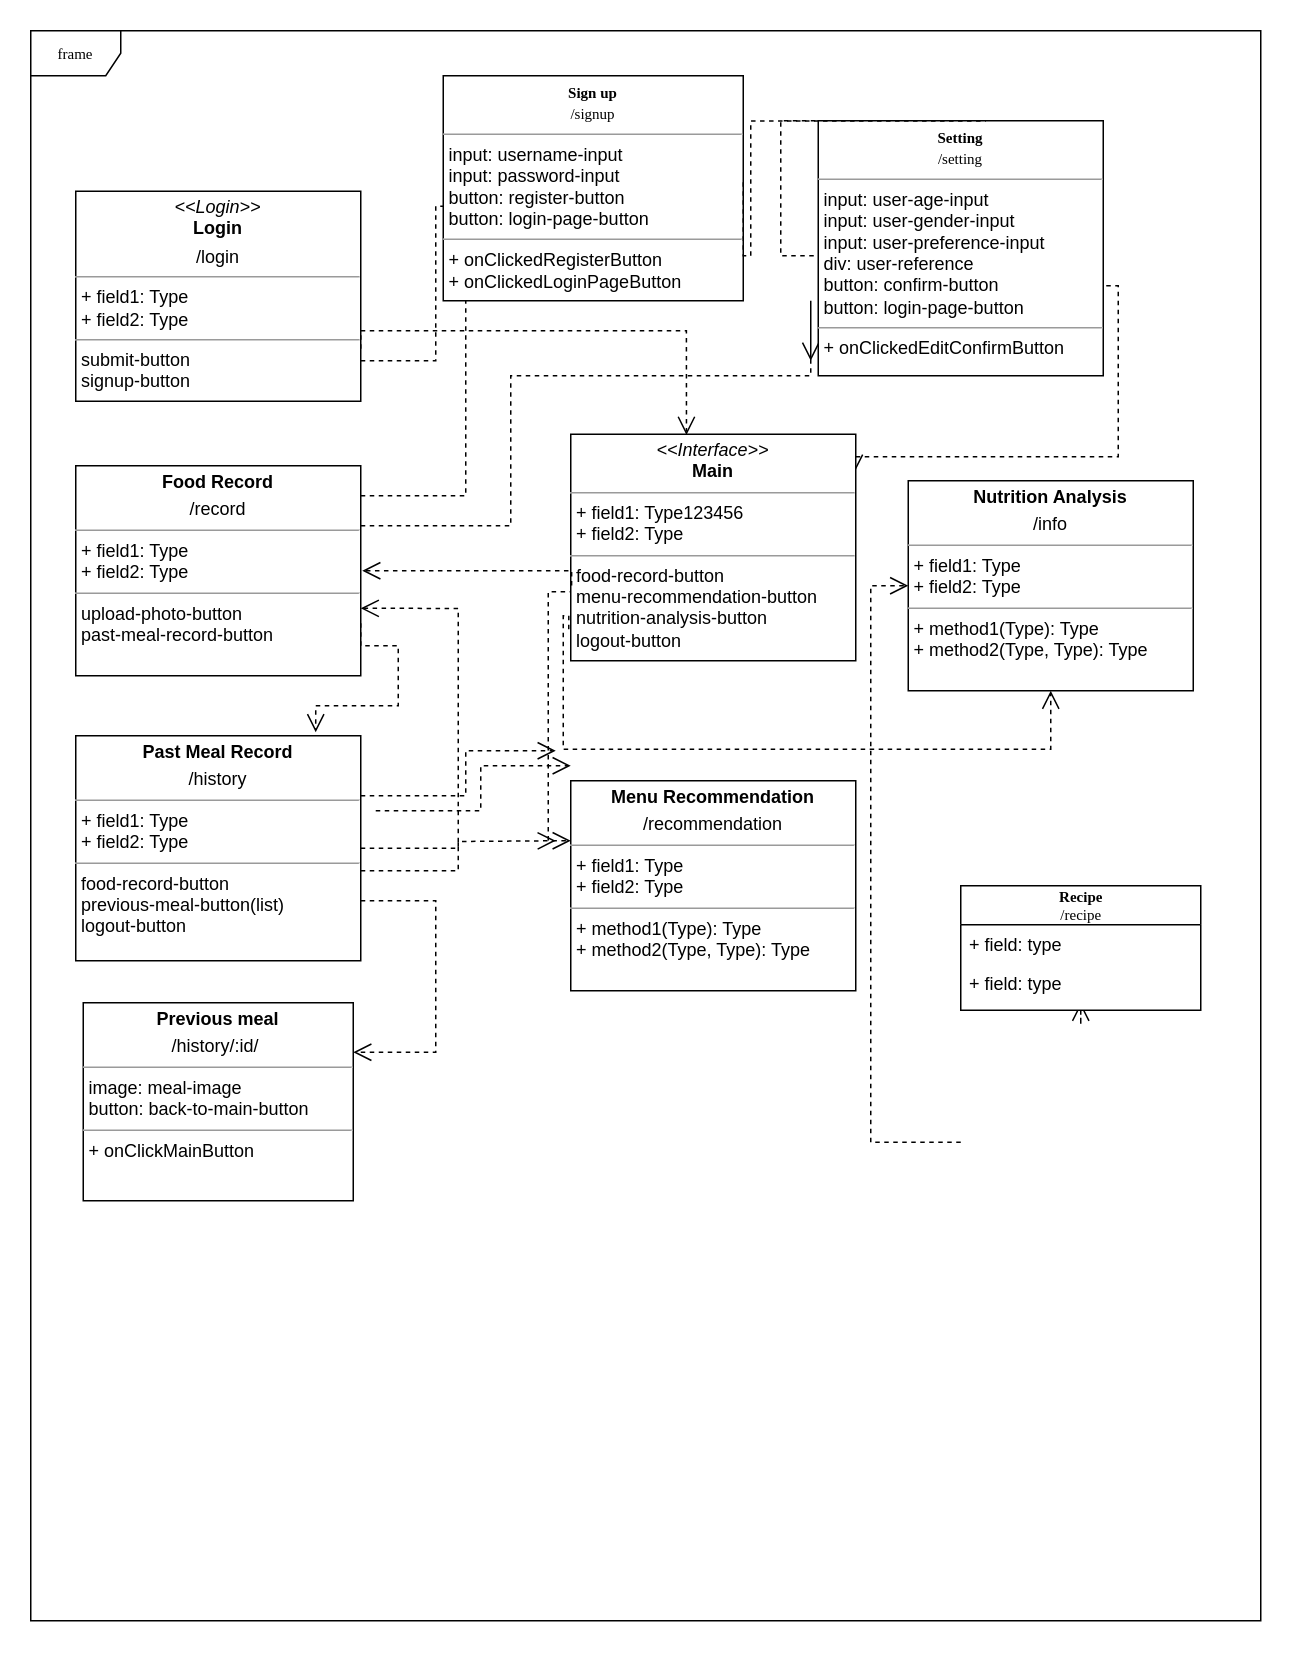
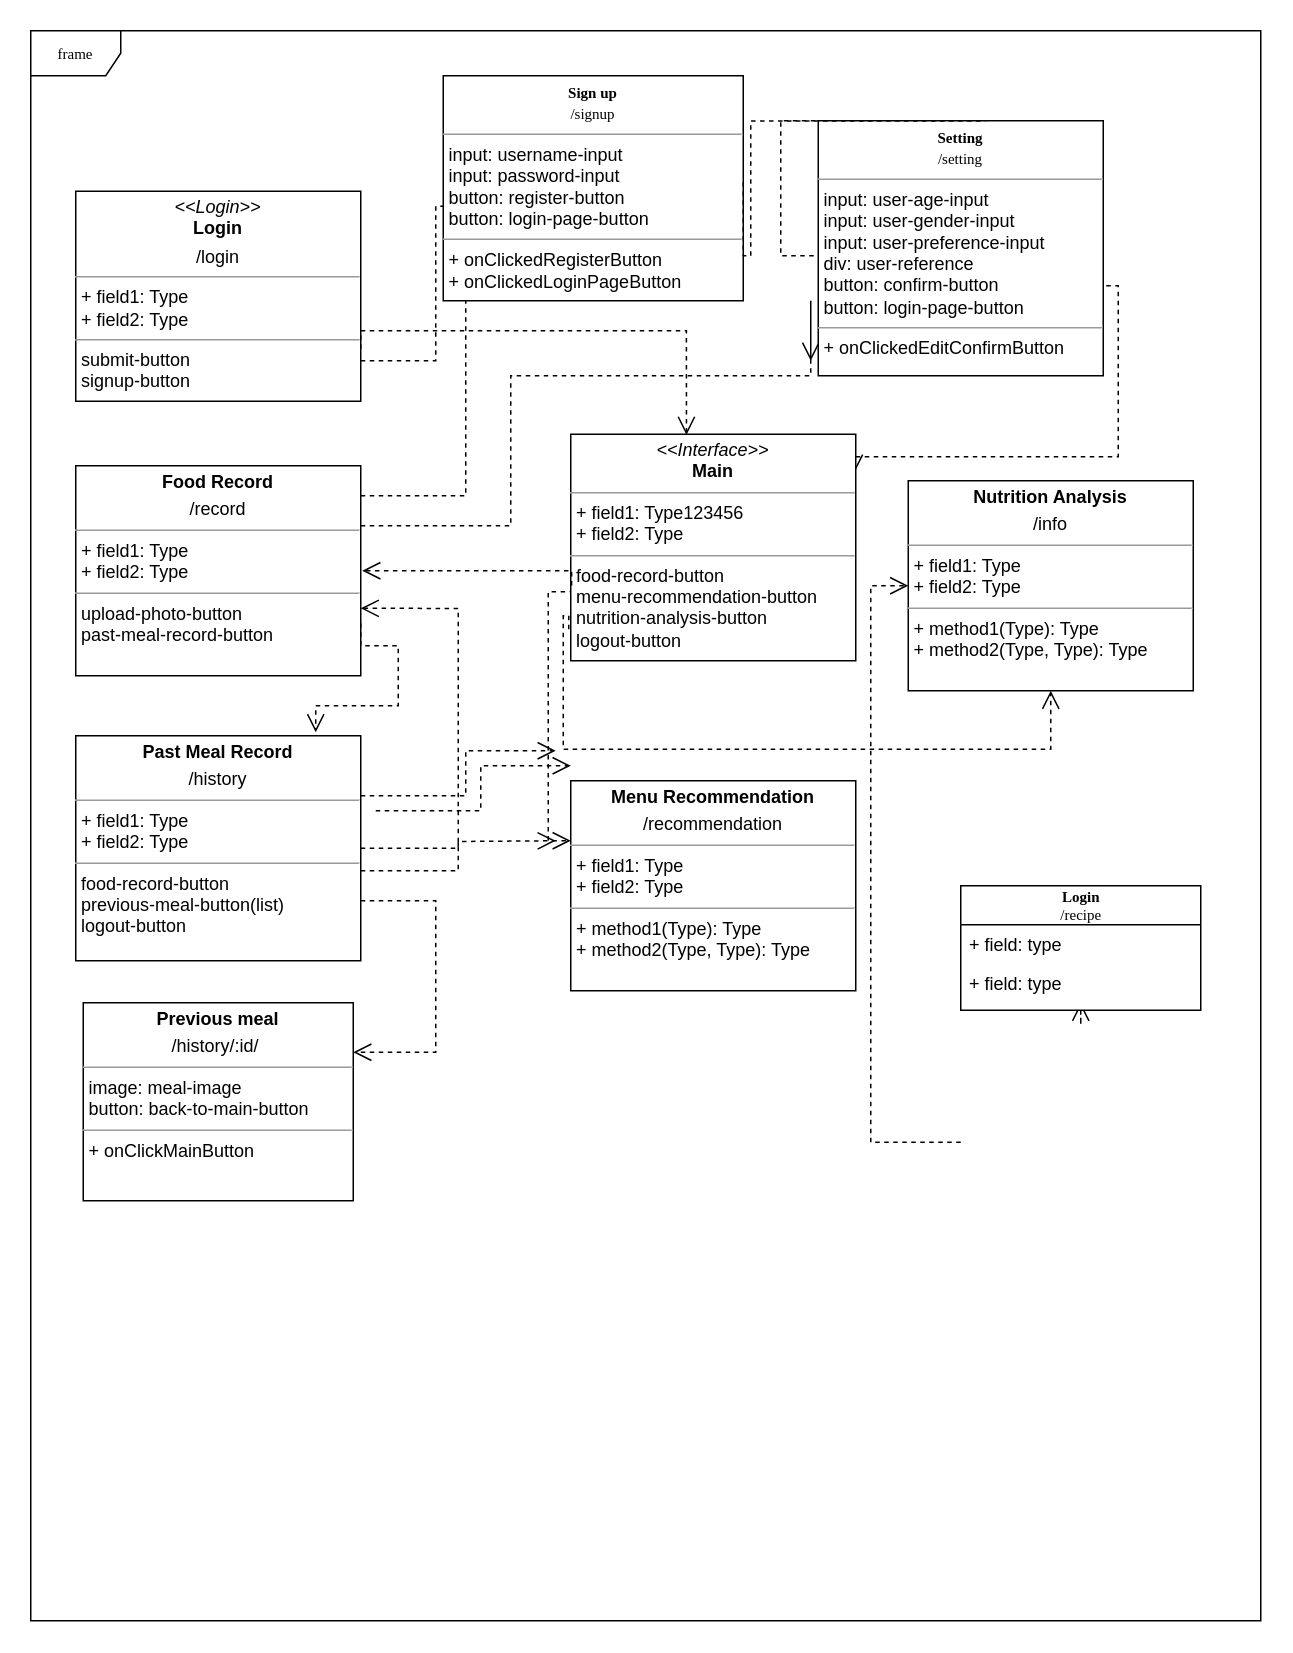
node "Recipe /recipe": label "Recipe /recipe" -> "Login /recipe"
